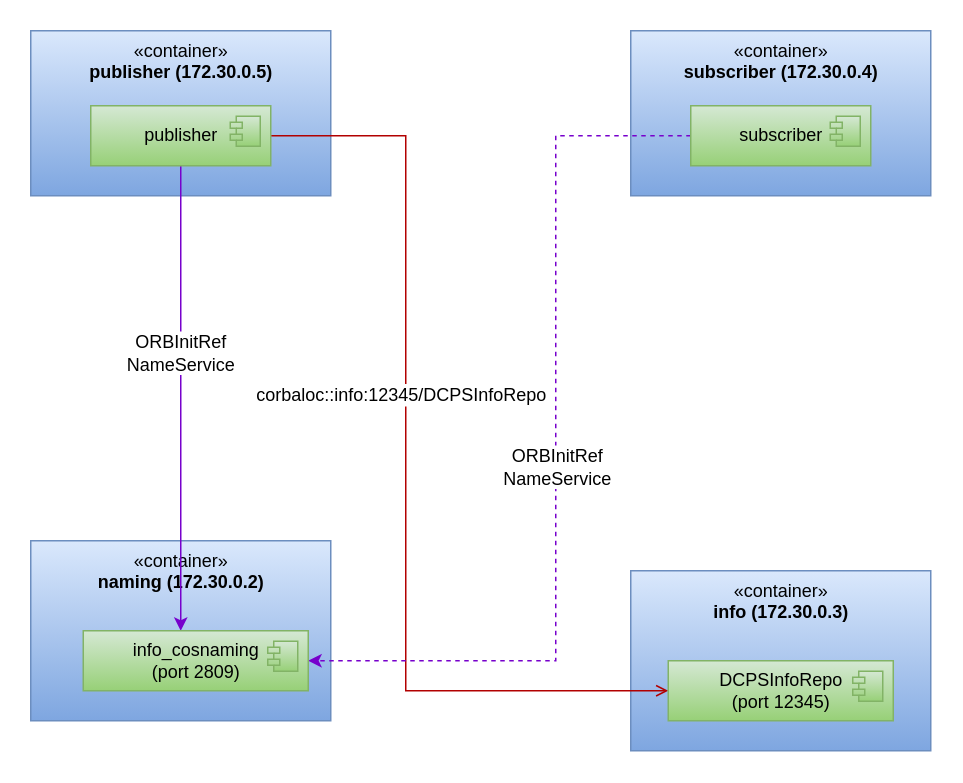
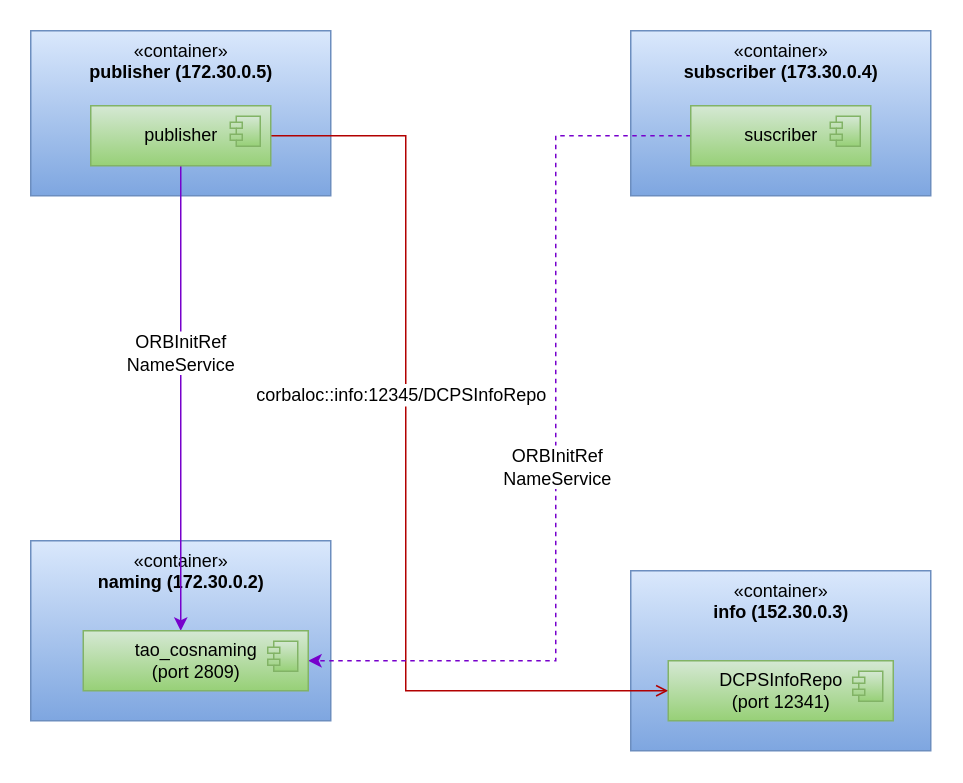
node "«container» subscriber (172.30.0.4)": label "«container» subscriber (172.30.0.4)" -> "«container» subscriber (173.30.0.4)"
node "subscriber": label "subscriber" -> "suscriber"
node "«container» info (172.30.0.3)": label "«container» info (172.30.0.3)" -> "«container» info (152.30.0.3)"
node "info_cosnaming (port 2809)": label "info_cosnaming (port 2809)" -> "tao_cosnaming (port 2809)"
node "DCPSInfoRepo (port 12345)": label "DCPSInfoRepo (port 12345)" -> "DCPSInfoRepo (port 12341)"
